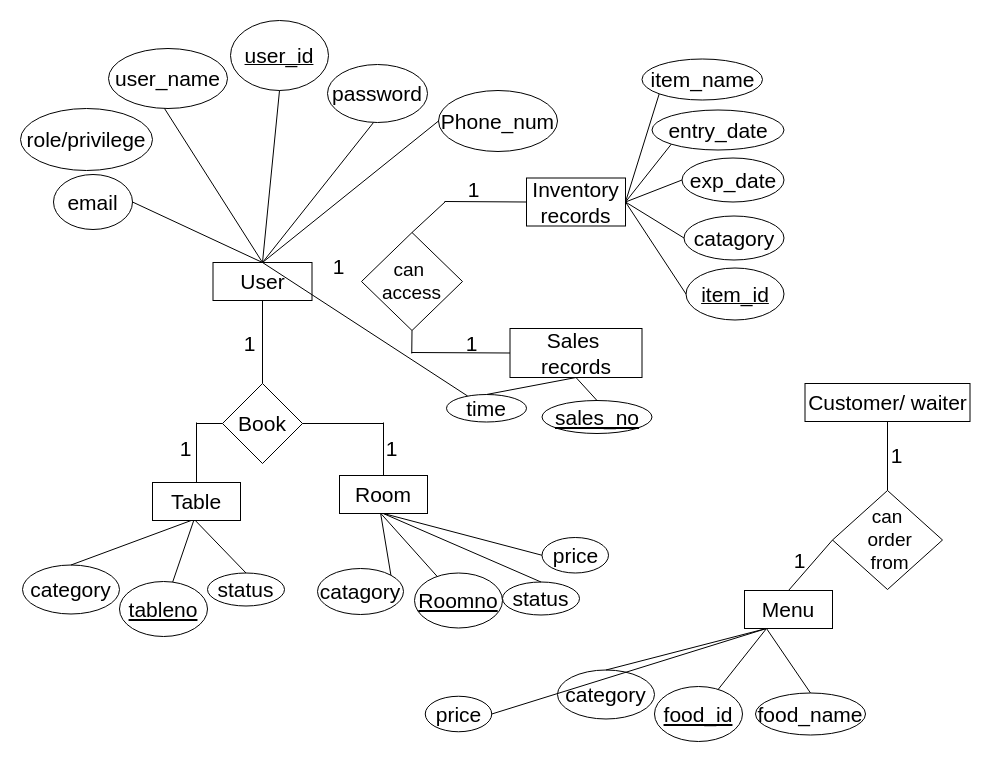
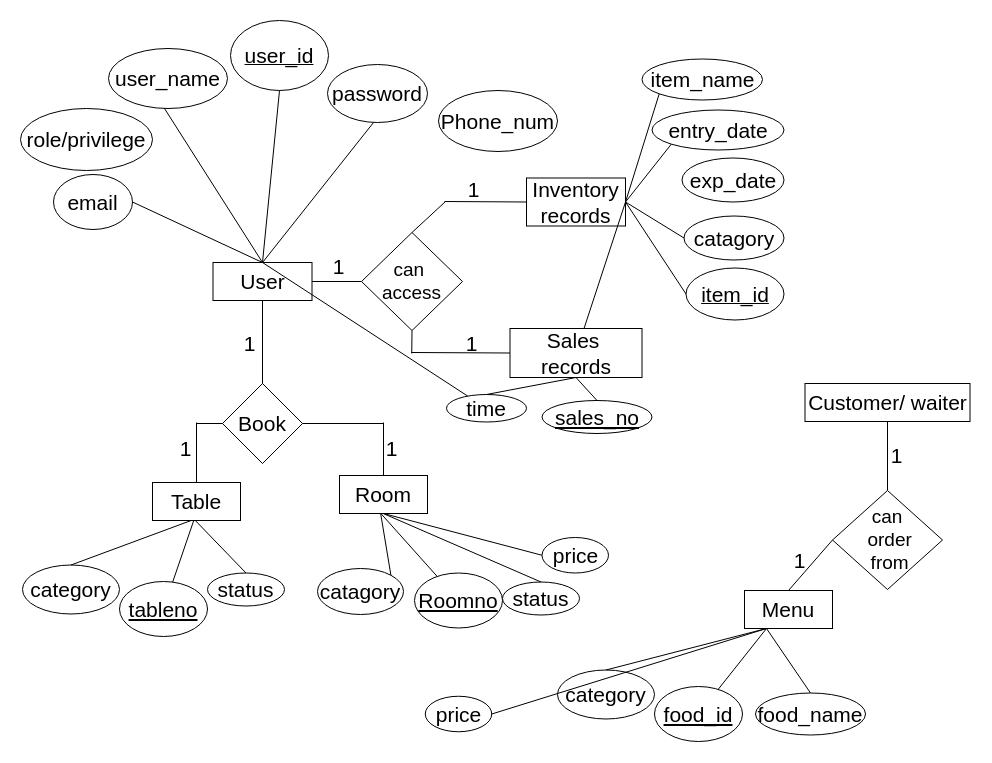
edge "Phone_num" -- "User": removed
edge "exp_date" -- "Inventory records": now "Sales records" -- "Inventory records"
edge "User" -- "can access": added
